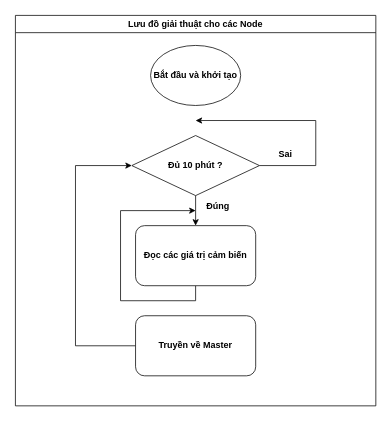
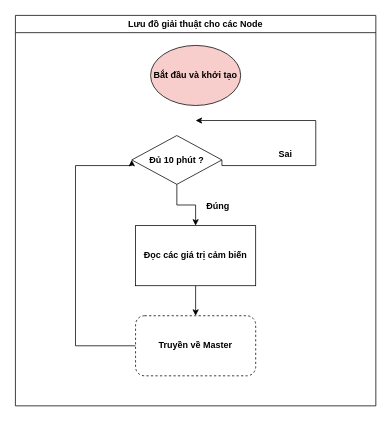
node "Bắt đầu và khởi tạo": fillcolor #ffffff -> #f8cecc
node "Đủ 10 phút ?": size 128x60 -> 90x49
node "Đọc các giá trị cảm biến": shape rounded rectangle -> rectangle
edge "Đọc các giá trị cảm biến" -> "Lưu đồ giải thuật cho các Node": now "Đọc các giá trị cảm biến" -> "Truyền về Master"
node "Truyền về Master": style solid -> dashed
